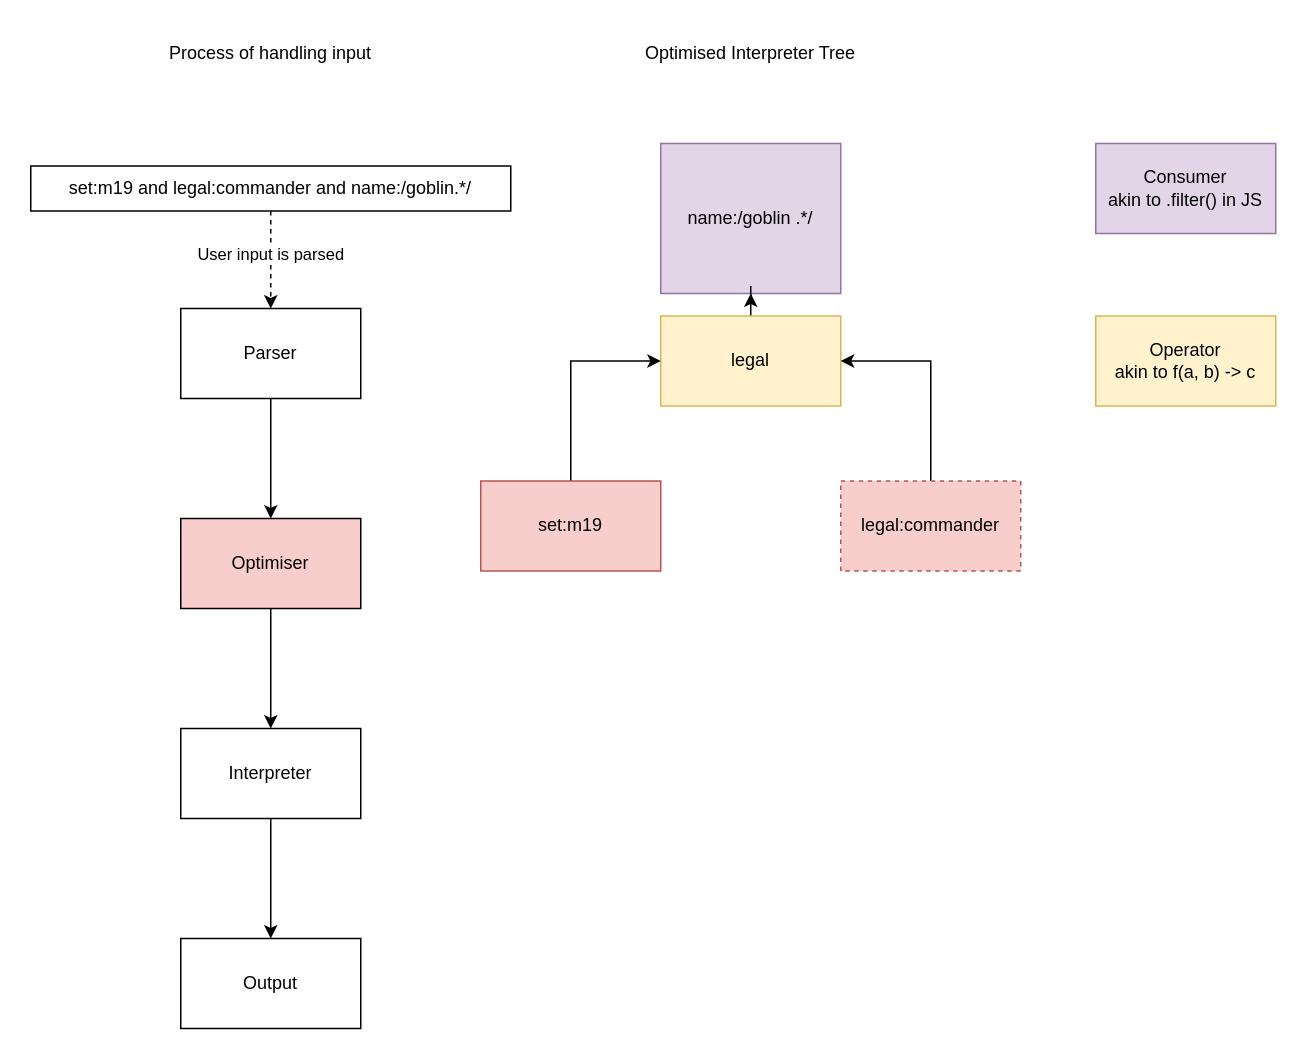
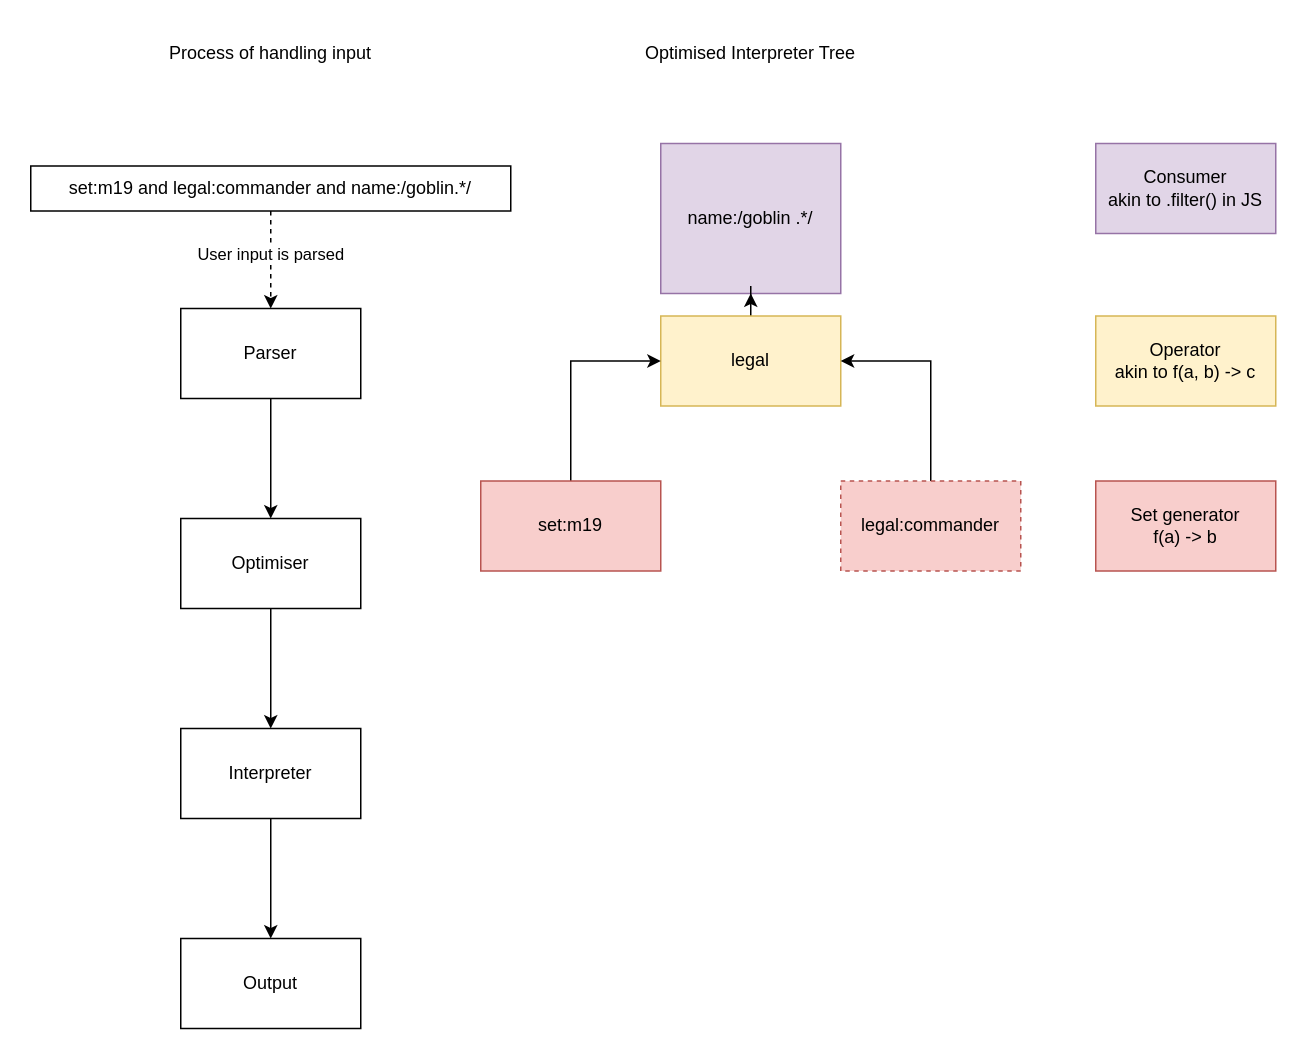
node "Set generator f(a) -> b": added
node "Optimiser": fillcolor #f8cecc -> #ffffff
